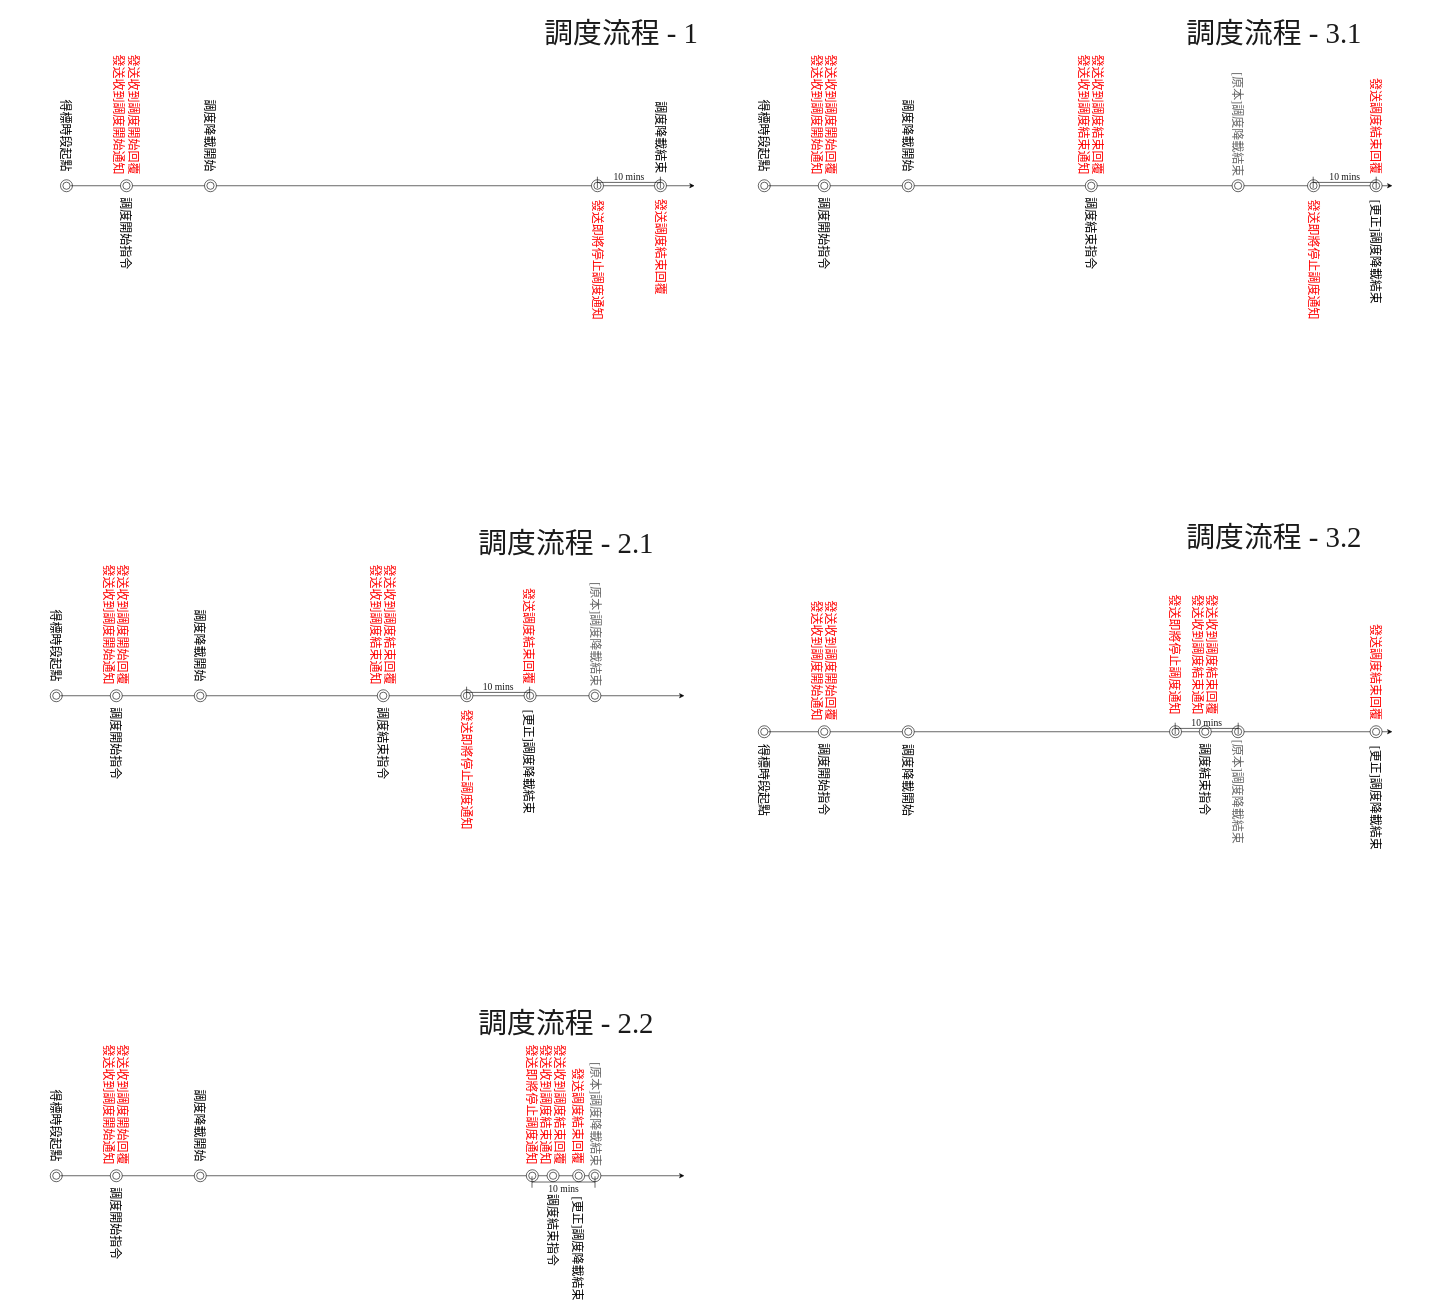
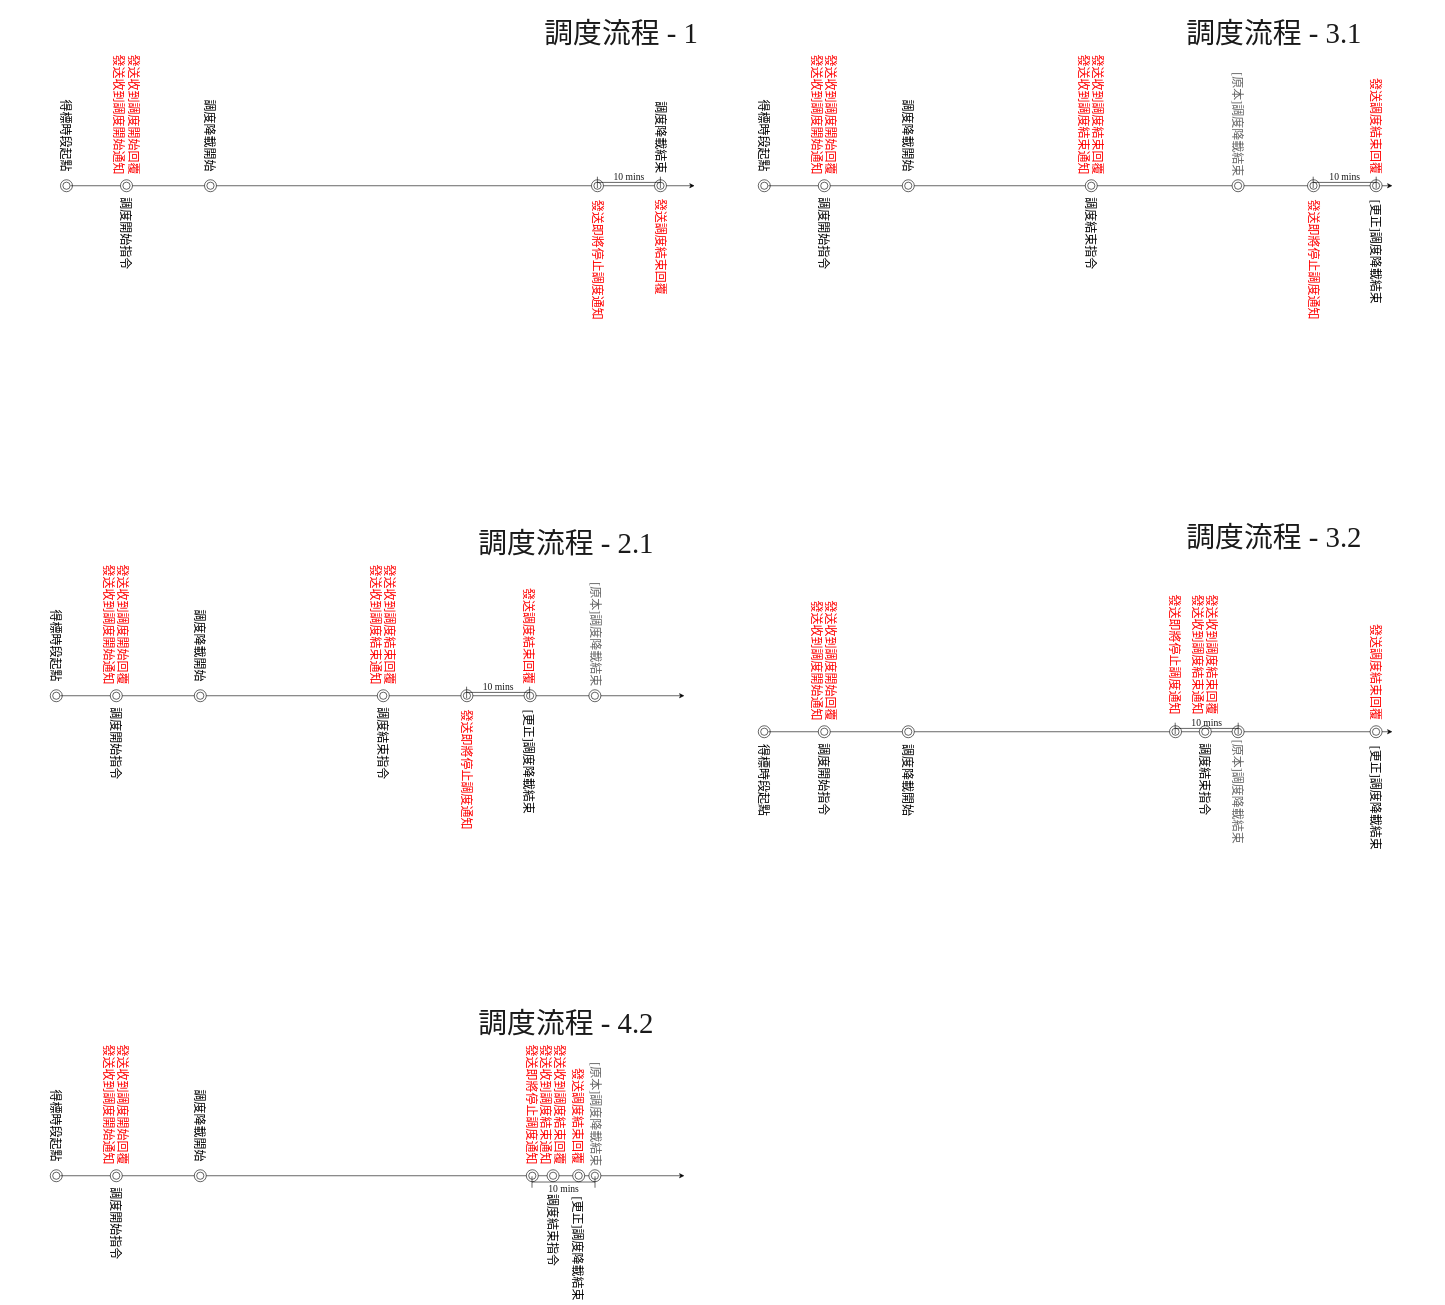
node "調度流程 - 2.2": label "調度流程 - 2.2" -> "調度流程 - 4.2"
